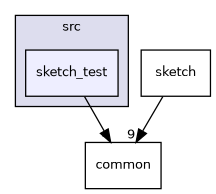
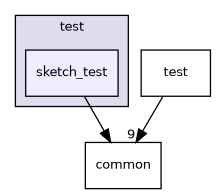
cluster "src": label "src" -> "test"
node "sketch": label "sketch" -> "test"
